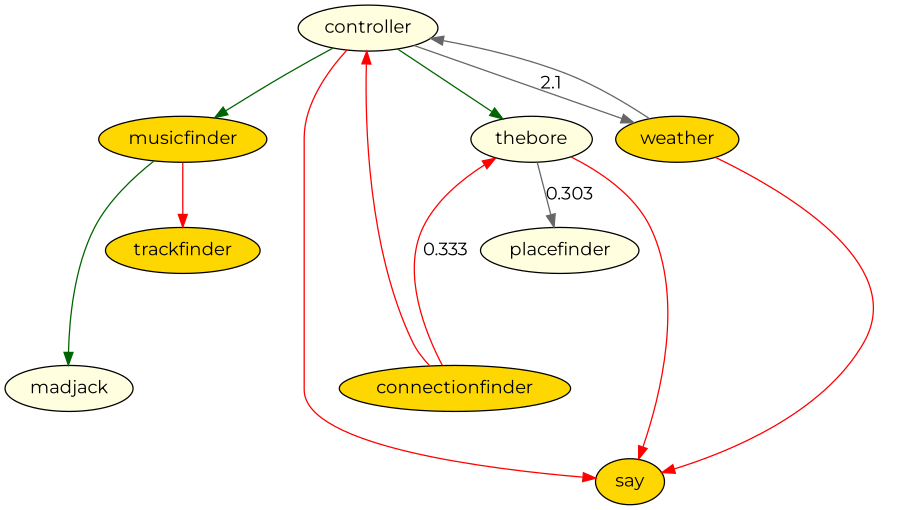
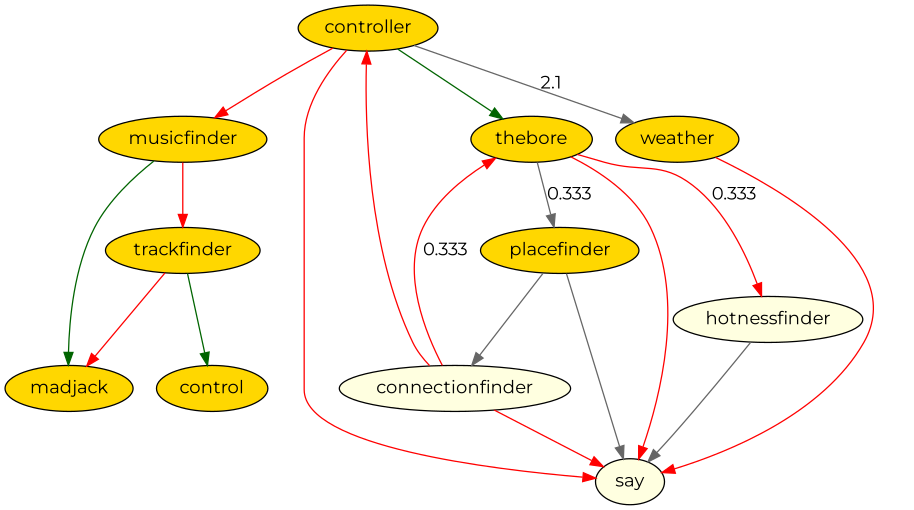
node "controller": fillcolor lightyellow -> gold
edge "weather" -> "controller": removed
edge "controller" -> "musicfinder": color darkgreen -> red
node "thebore": fillcolor lightyellow -> gold
edge "thebore" -> "placefinder": label "0.303" -> "0.333"
node "placefinder": fillcolor lightyellow -> gold
edge "placefinder" -> "connectionfinder": added
edge "trackfinder" -> "madjack": added
node "hotnessfinder": added
edge "placefinder" -> "say": added
node "madjack": fillcolor lightyellow -> gold
node "control": added
node "connectionfinder": fillcolor gold -> lightyellow
edge "connectionfinder" -> "say": added
node "say": fillcolor gold -> lightyellow
